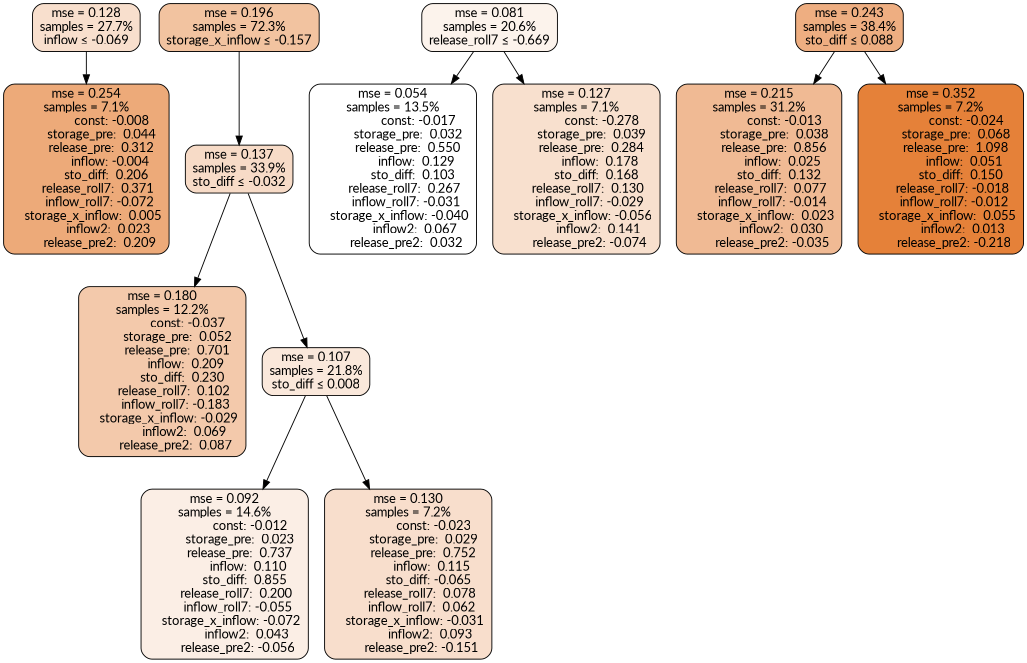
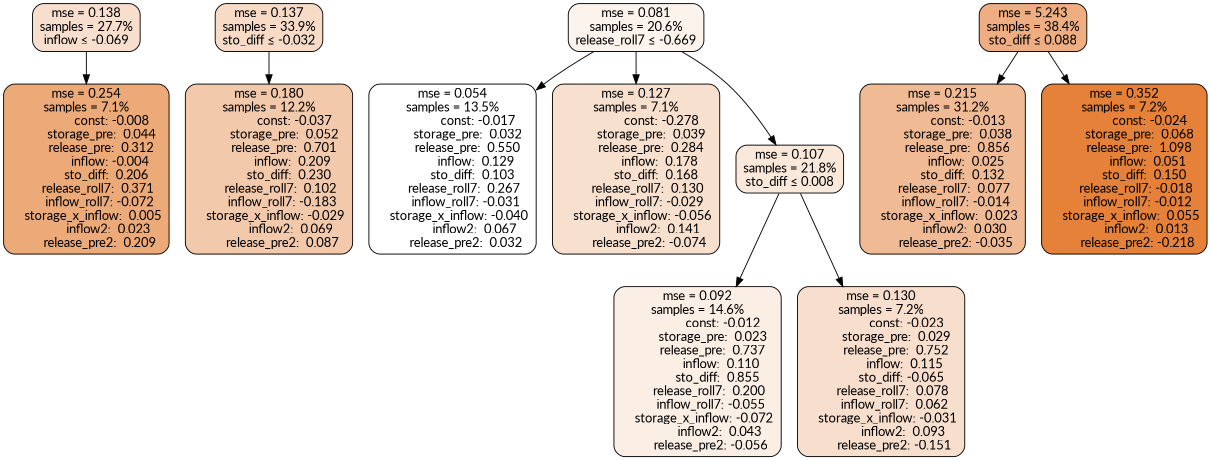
node "mse = 0.128 samples = 27.7% inflow ≤ -0.069": label "mse = 0.128 samples = 27.7% inflow ≤ -0.069" -> "mse = 0.138 samples = 27.7% inflow ≤ -0.069"
node "mse = 0.196 samples = 72.3% storage_x_inflow ≤ -0.157": removed
node "mse = 0.243 samples = 38.4% sto_diff ≤ 0.088": label "mse = 0.243 samples = 38.4% sto_diff ≤ 0.088" -> "mse = 5.243 samples = 38.4% sto_diff ≤ 0.088"
edge "mse = 0.137 samples = 33.9% sto_diff ≤ -0.032" -> "mse = 0.107 samples = 21.8% sto_diff ≤ 0.008": now "mse = 0.081 samples = 20.6% release_roll7 ≤ -0.669" -> "mse = 0.107 samples = 21.8% sto_diff ≤ 0.008"
